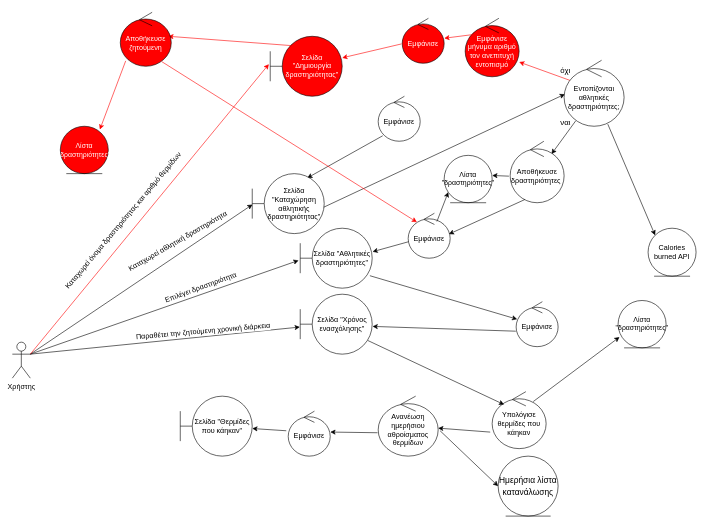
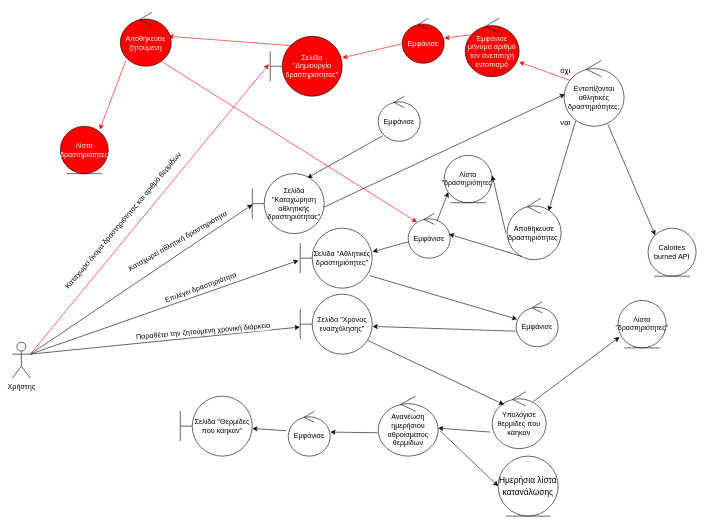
node "Αποθήκευσε δραστηριότητες": moved (537, 172) -> (534, 229)
